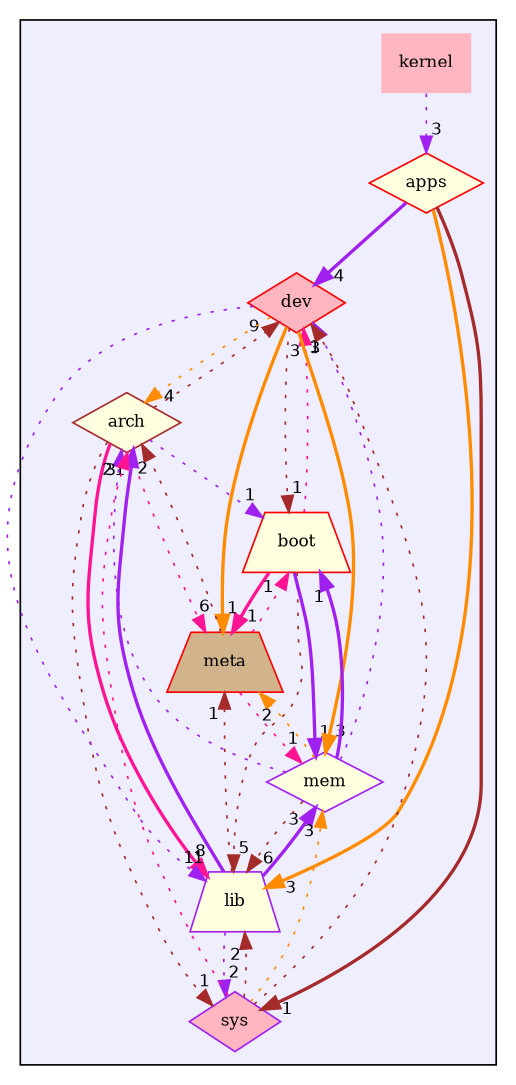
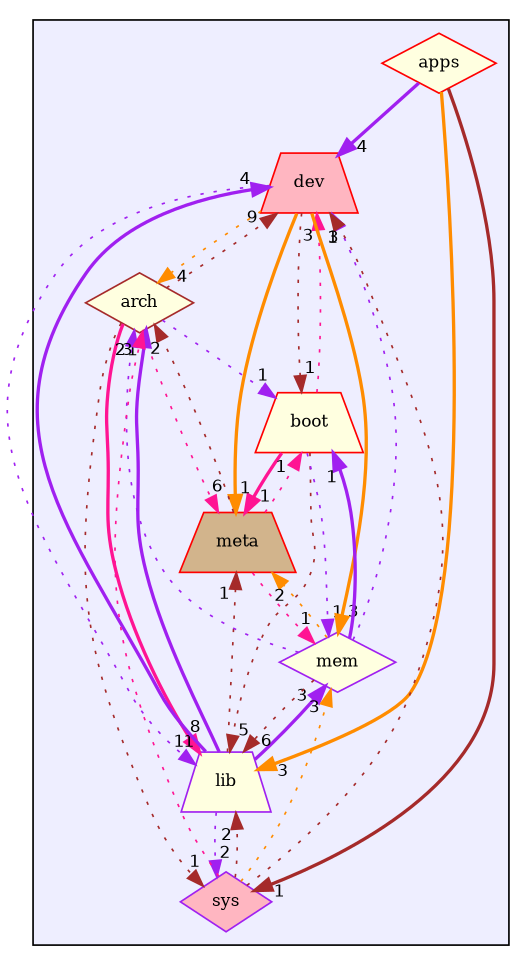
node "kernel": removed
node "dev": shape diamond -> trapezium
edge "lib" -> "dev": added
edge "boot" -> "mem": style bold -> dotted
